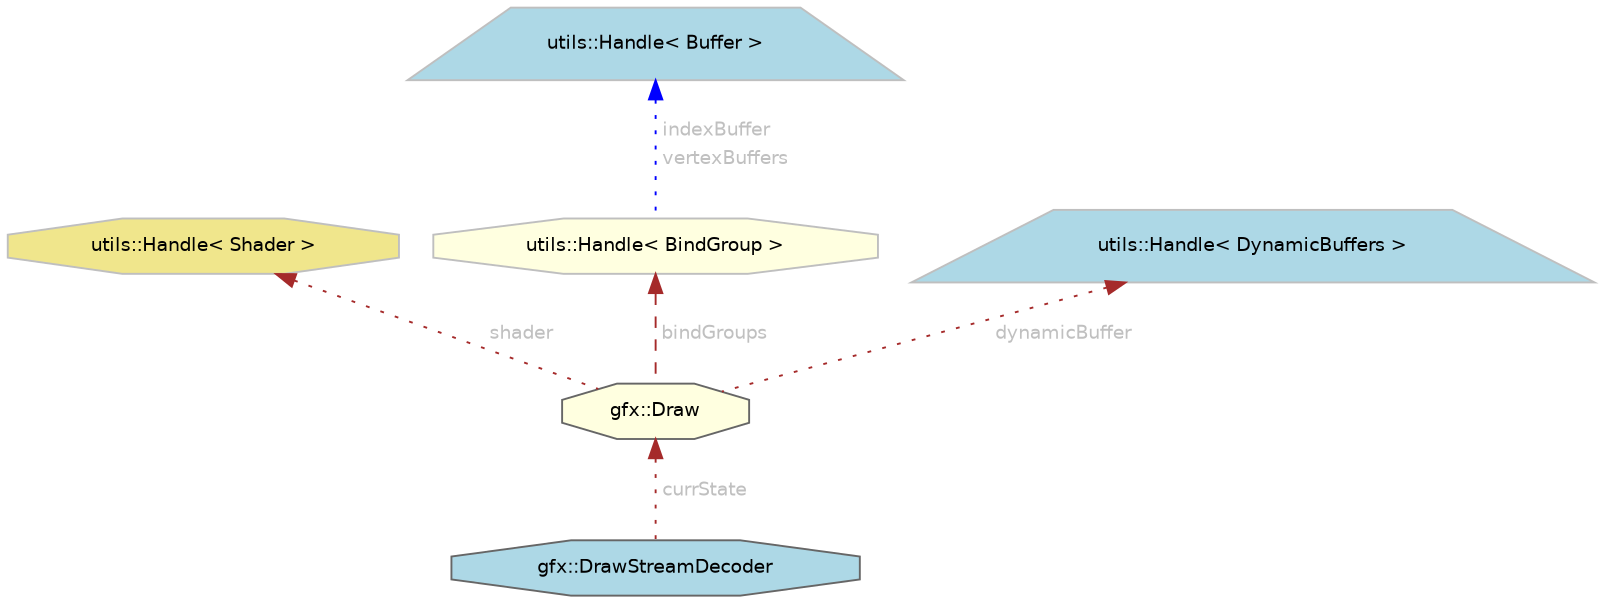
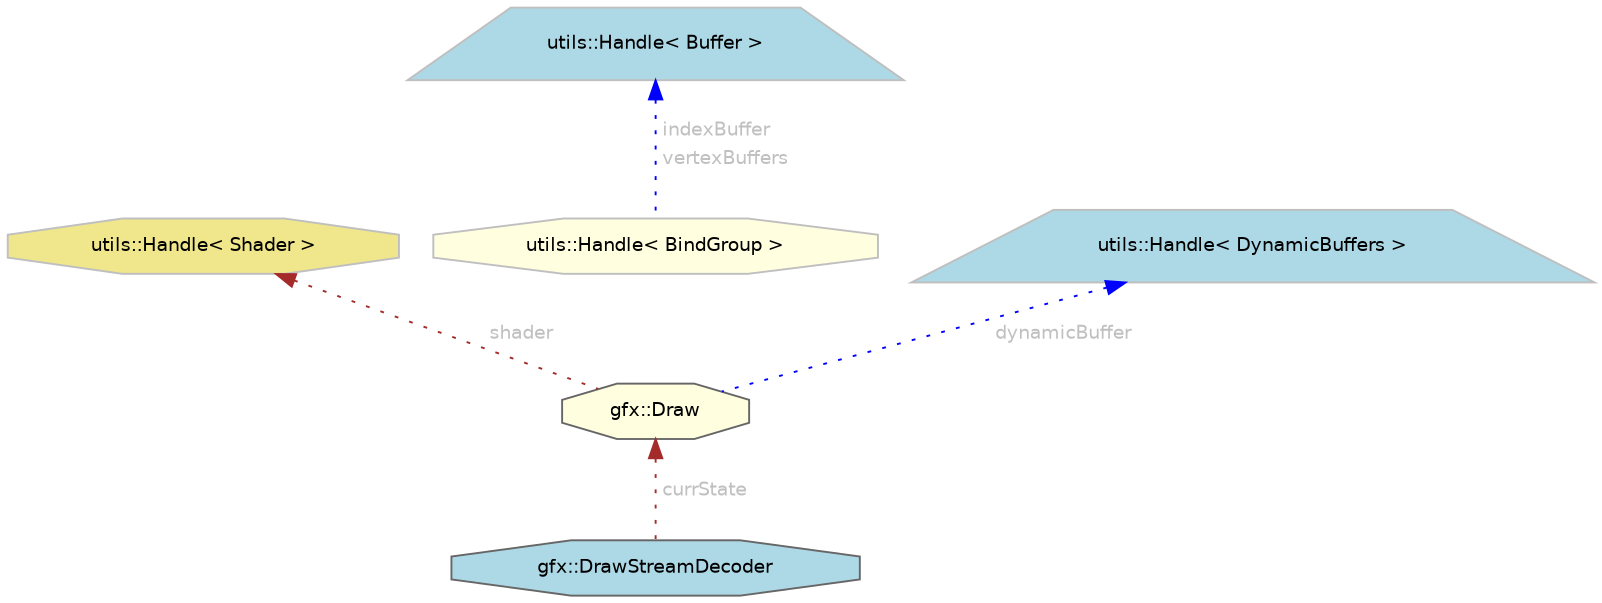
edge "gfx::Draw" -> "utils::Handle< BindGroup >": removed, label "bindGroups"
edge "gfx::Draw" -> "utils::Handle< DynamicBuffers >": color brown -> blue
